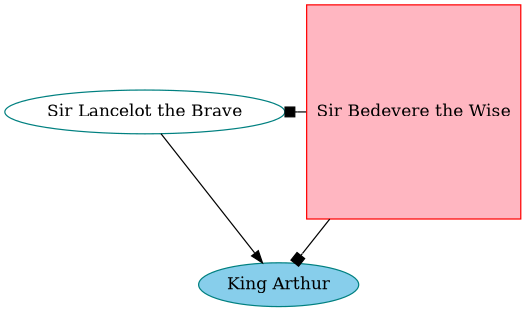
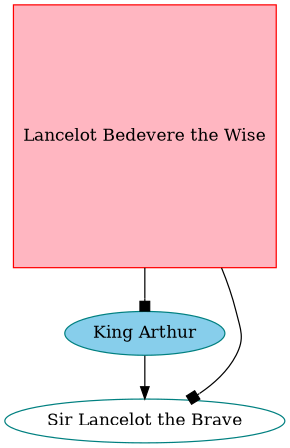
node "Sir Bedevere the Wise": label "Sir Bedevere the Wise" -> "Lancelot Bedevere the Wise"
edge "Sir Lancelot the Brave" -> "King Arthur": reversed
